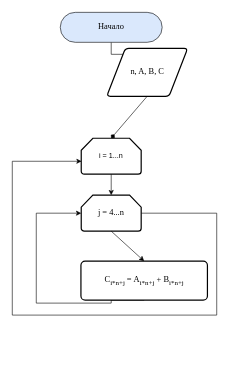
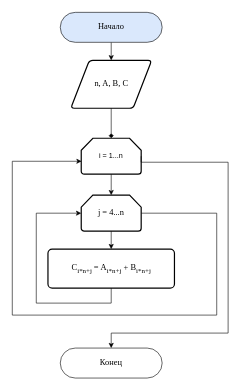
node "n, A, B, C": moved (147, 72) -> (111, 84)
node "Ci*n+j = Ai*n+j + Bi*n+j": moved (144, 281) -> (111, 269)
edge "i = 1...n" -> "Конец": added
node "Конец": added
